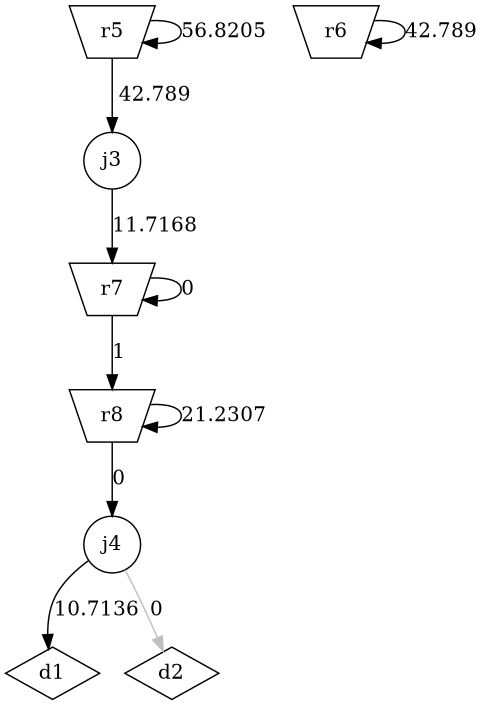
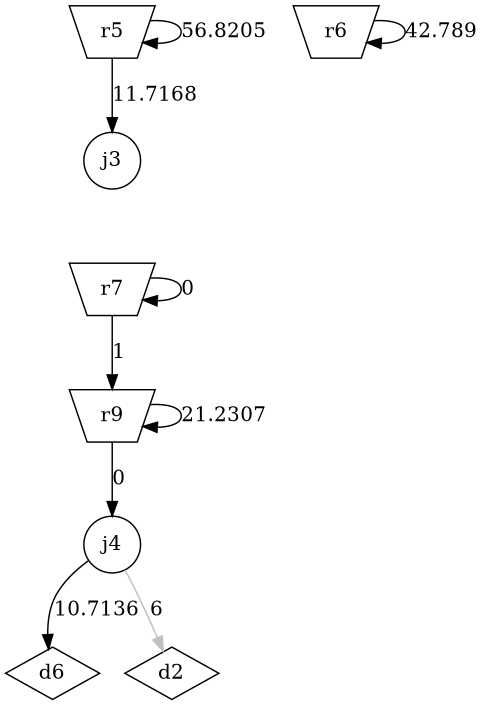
edge "r5" -> "j3": label "42.789" -> "11.7168"
edge "j3" -> "r7": removed, label "11.7168"
node "r8": label "r8" -> "r9"
edge "j4" -> "d2": label "0" -> "6"
node "d1": label "d1" -> "d6"
